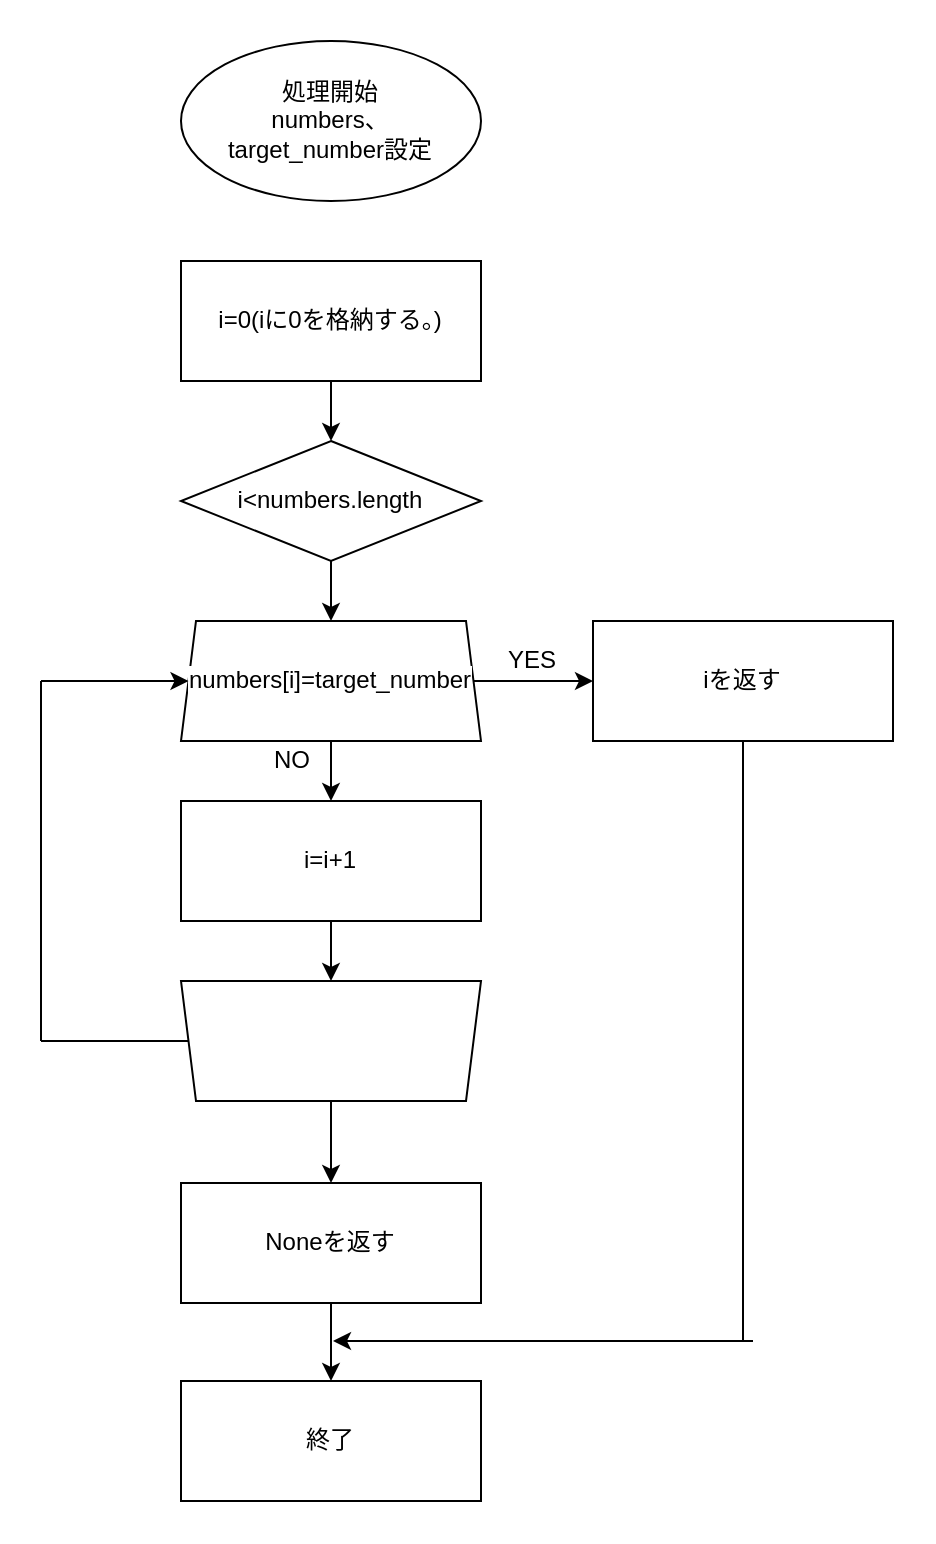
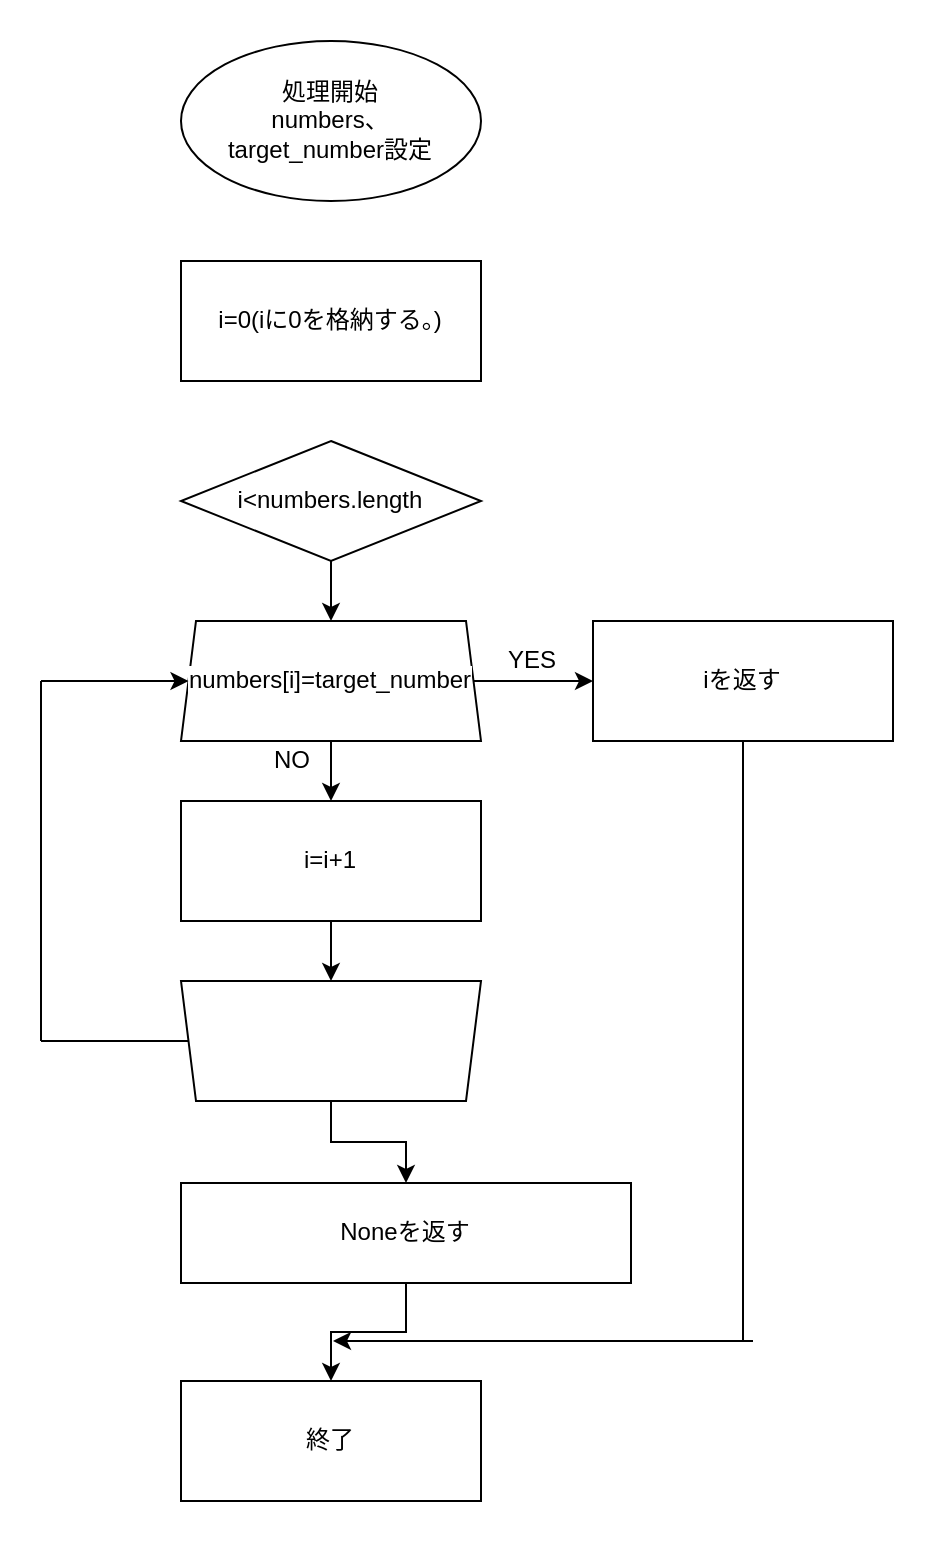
edge "i=0(iに0を格納する。)" -> "i<numbers.length": removed
node "Noneを返す": size 300x120 -> 450x100
